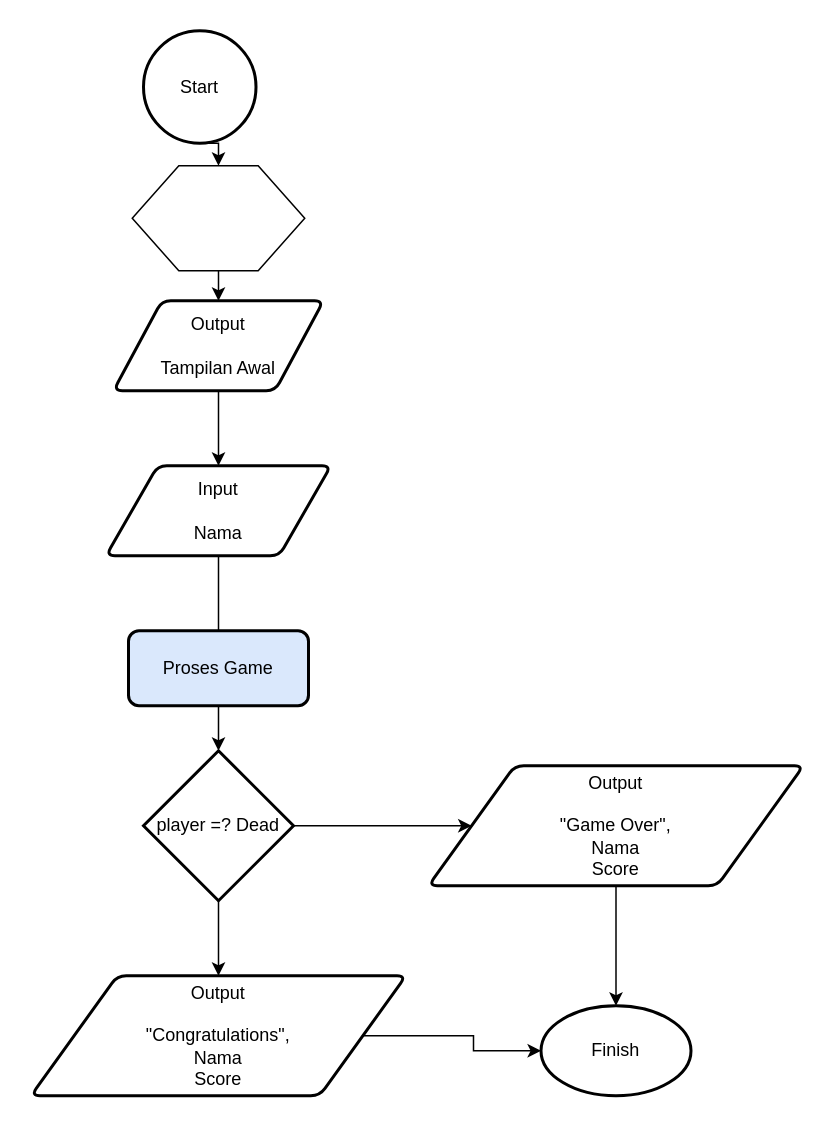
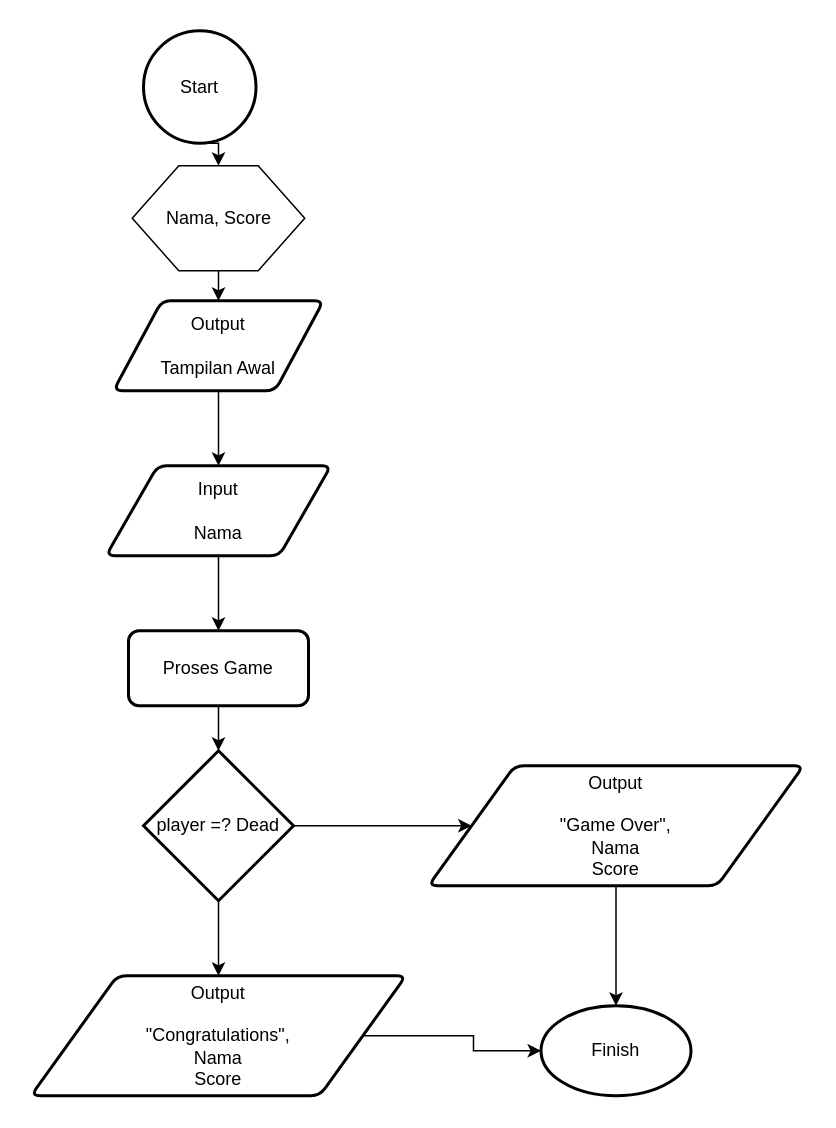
node "Nama, Score": added
edge "Input Nama" -- "Proses Game": arrowhead none -> classic
node "Proses Game": fillcolor #dae8fc -> #ffffff
